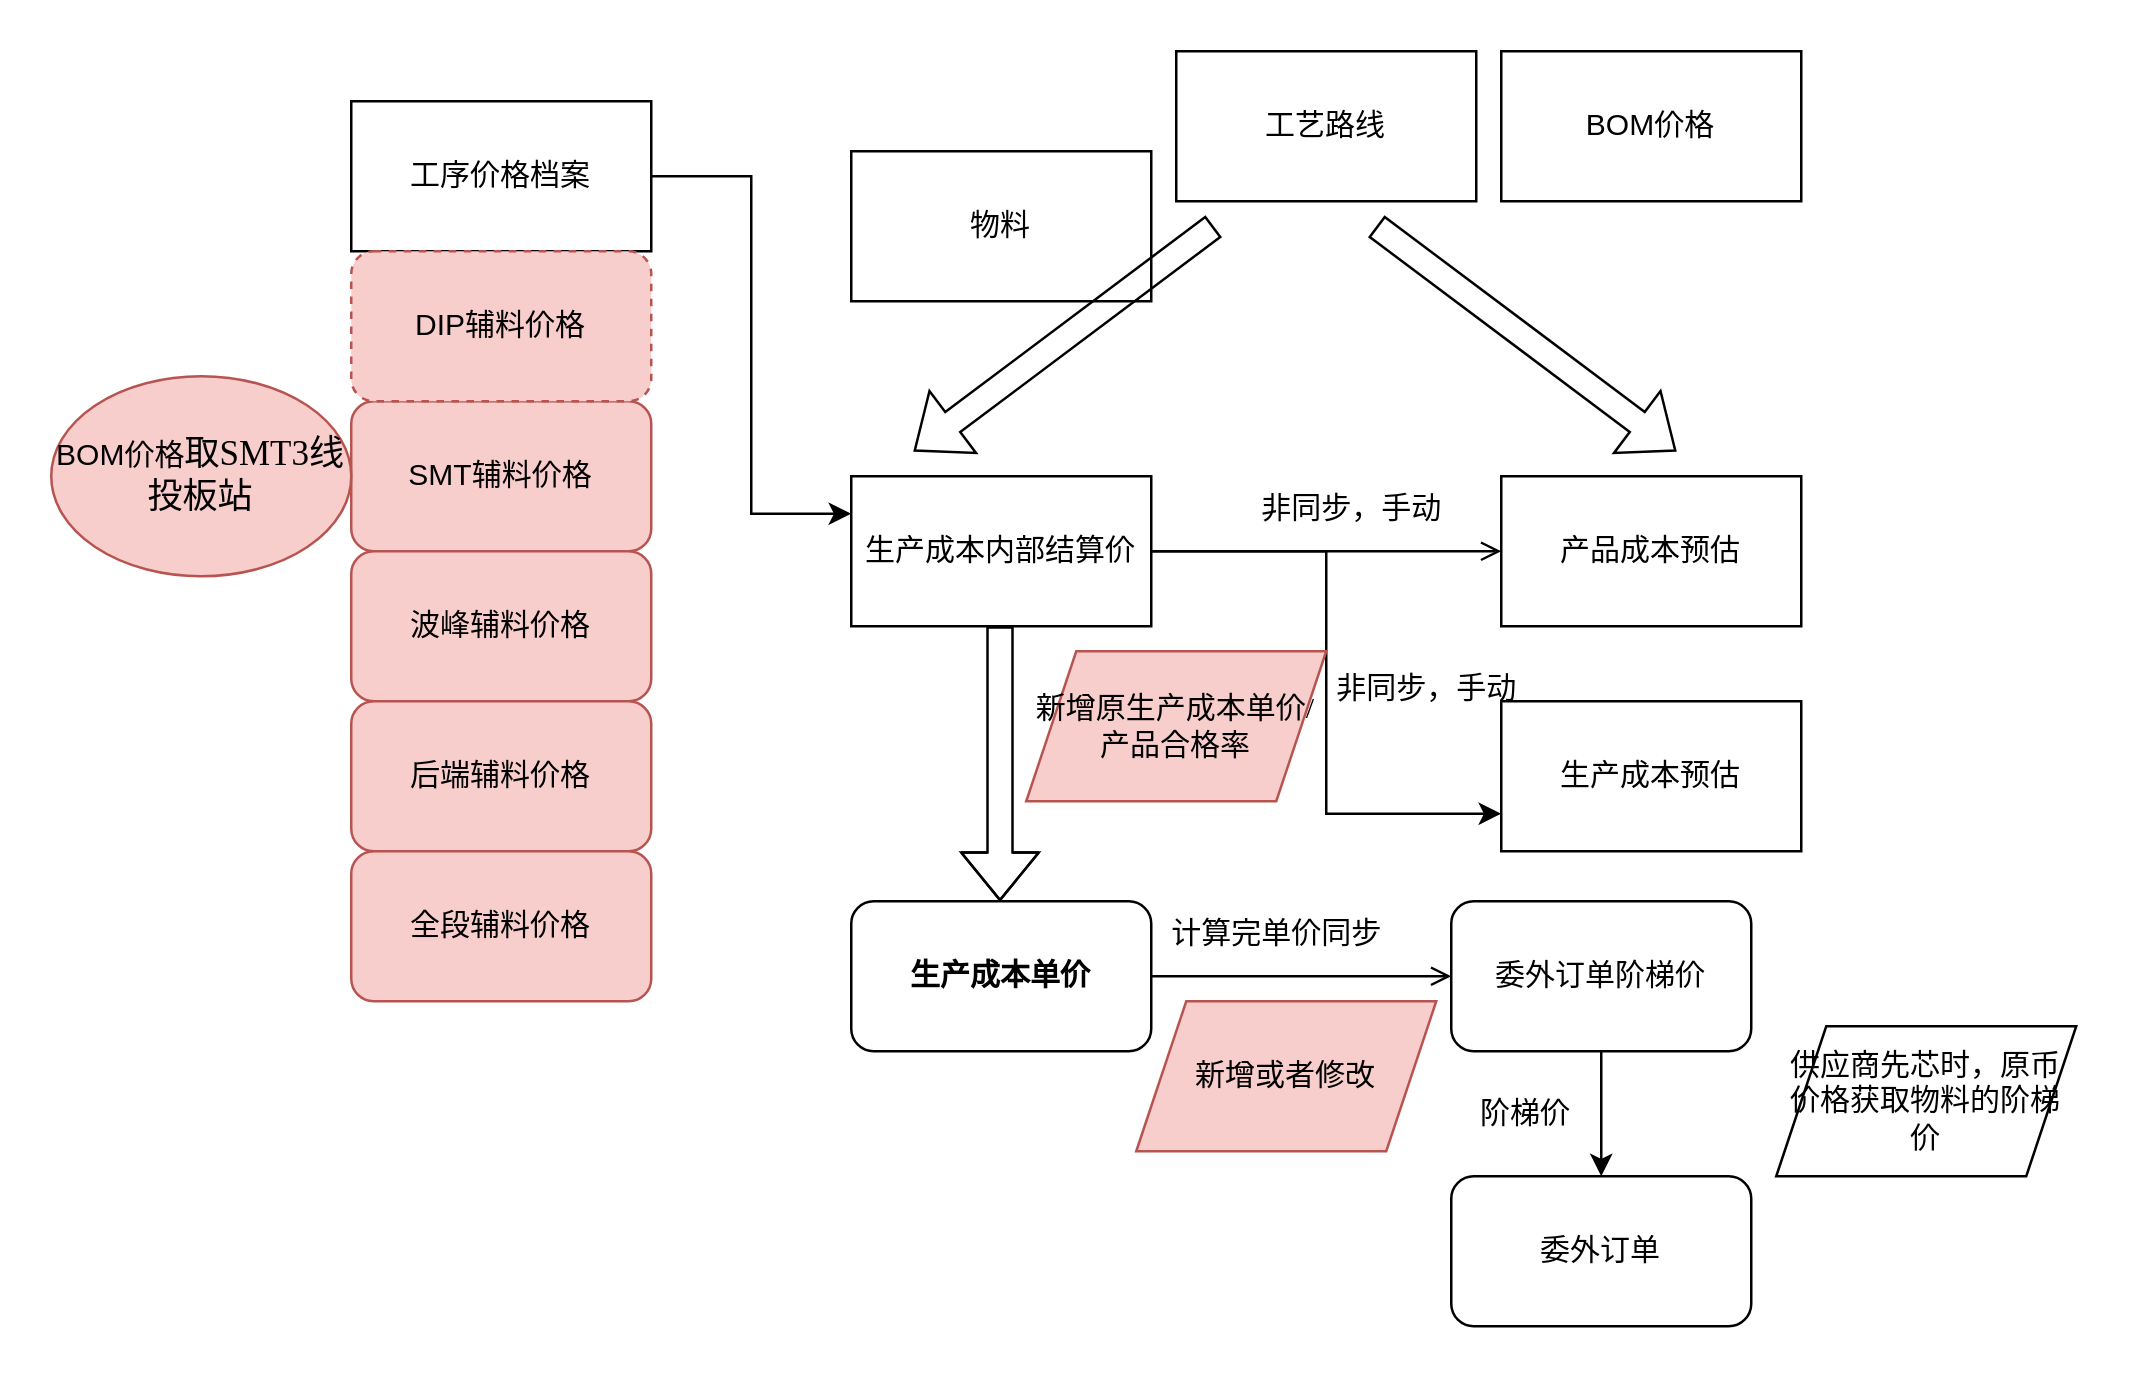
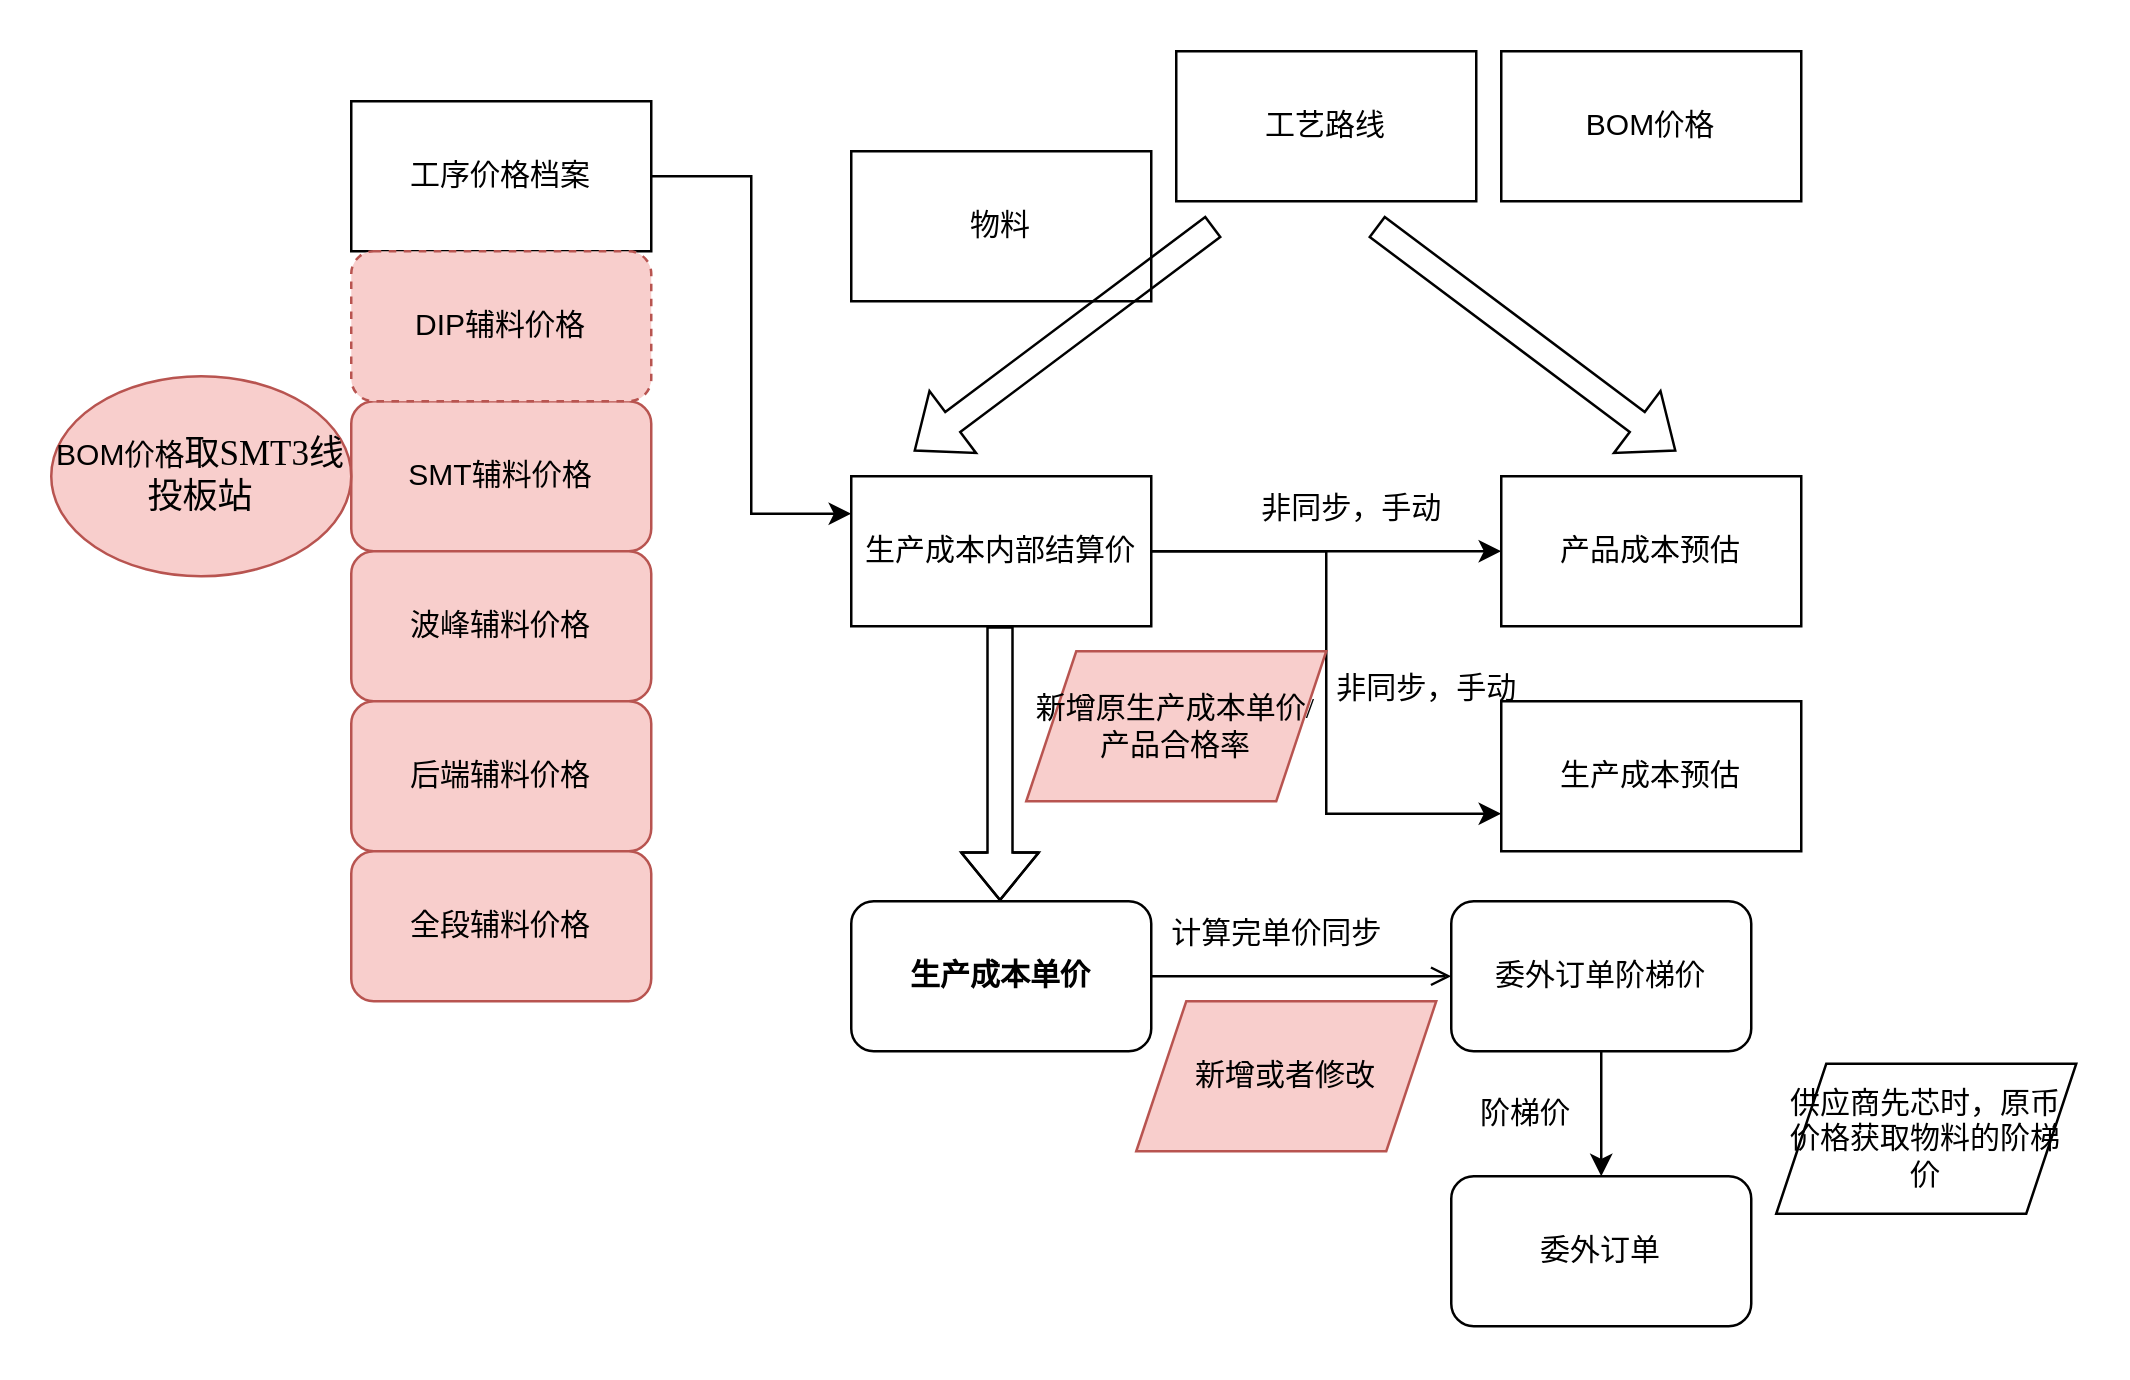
edge "生产成本内部结算价" -> "产品成本预估": arrowhead open -> classic
node "供应商先芯时，原币价格获取物料的阶梯价": moved (1926, 1101) -> (1926, 1139)
